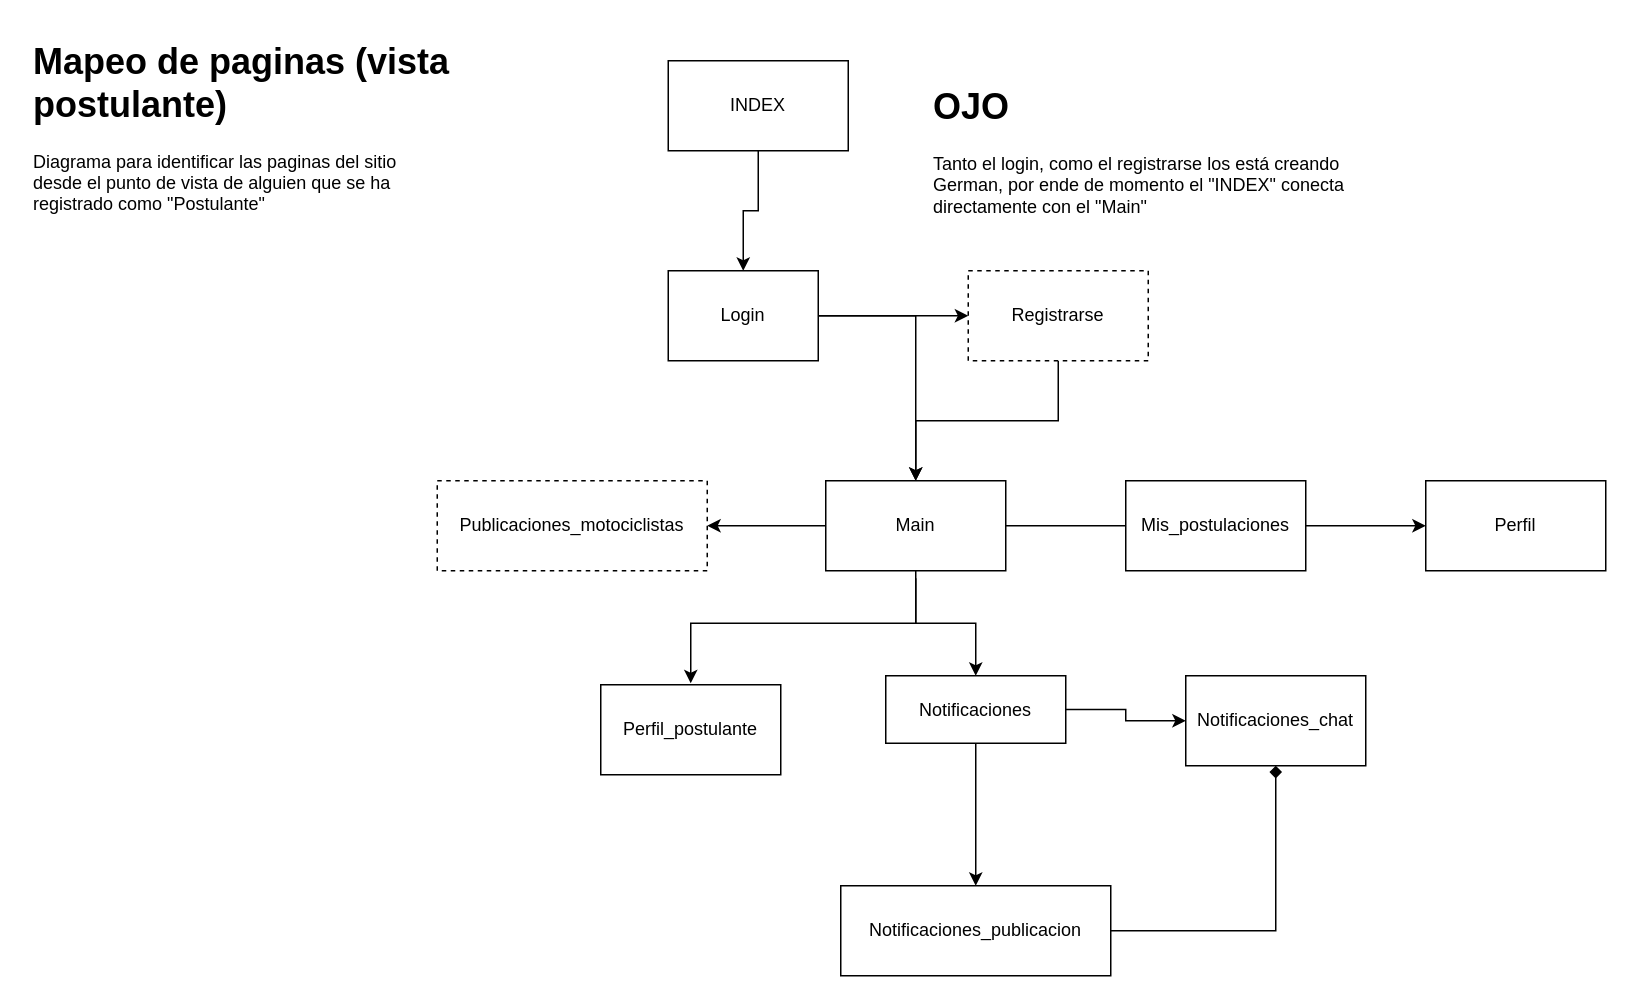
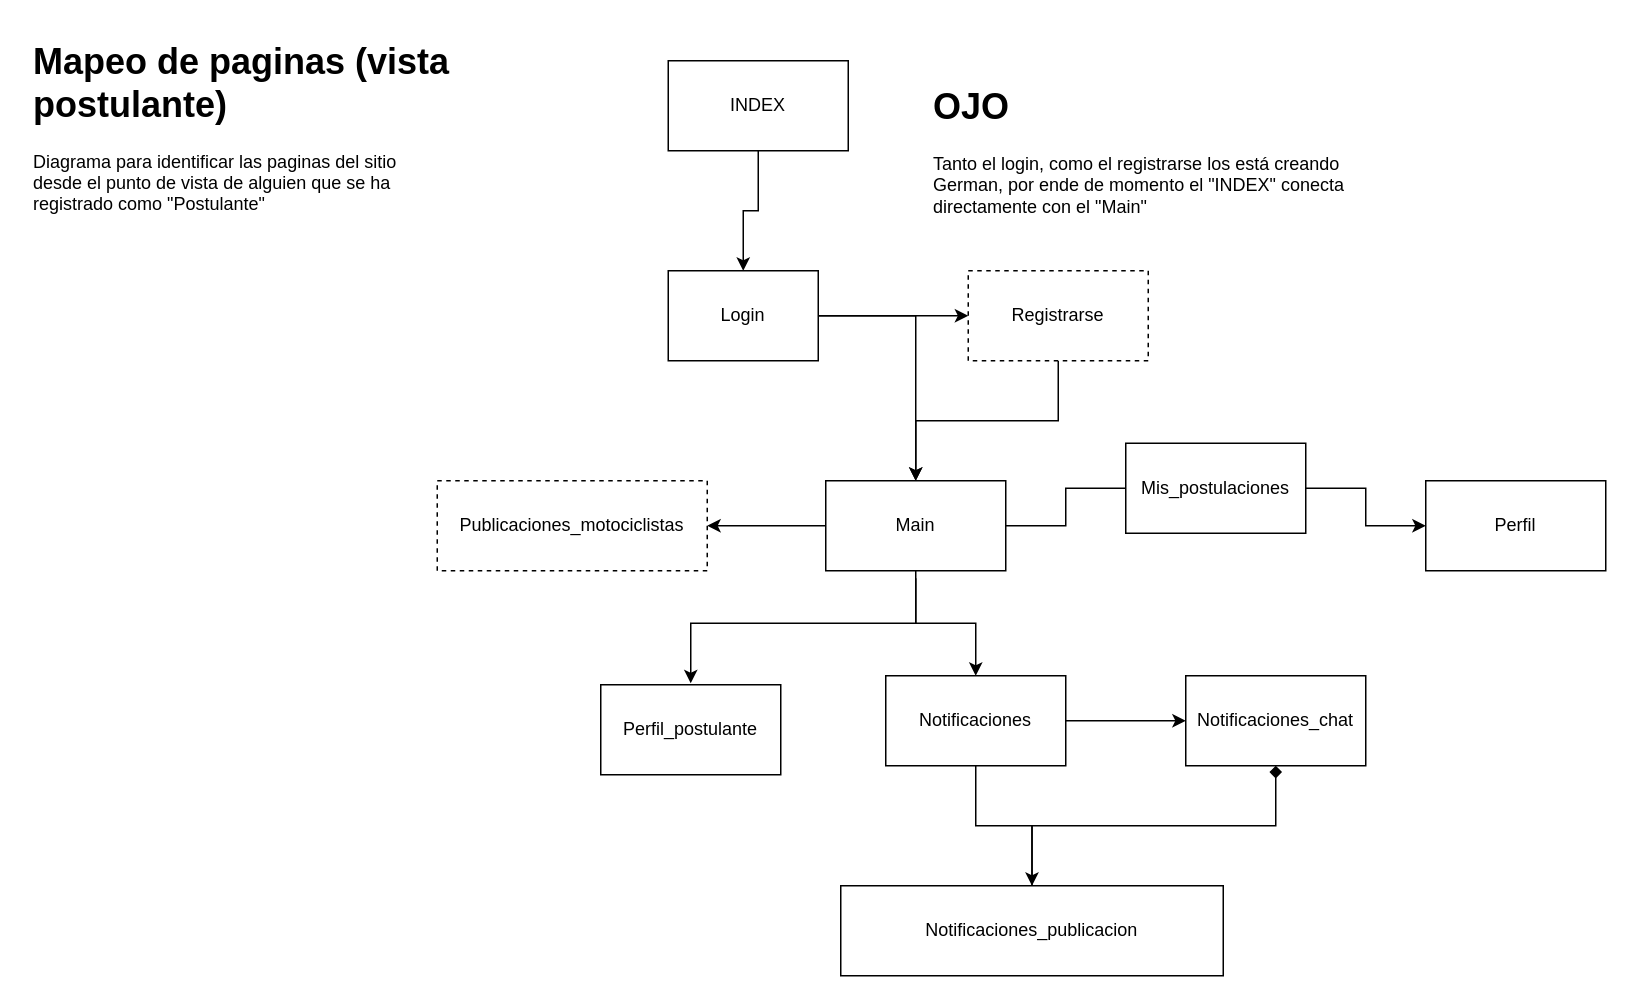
node "Mis_postulaciones": moved (1216, 526) -> (1216, 488)
node "Notificaciones": size 180x68 -> 180x90
node "Notificaciones_publicacion": size 270x90 -> 383x90
